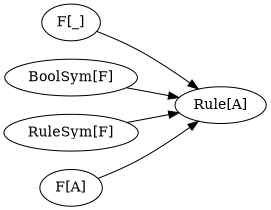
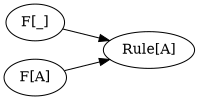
node "BoolSym[F]": removed
node "RuleSym[F]": removed
